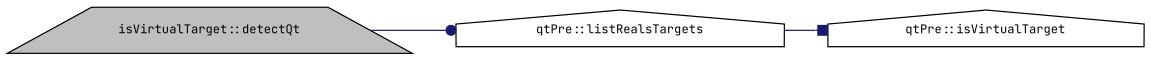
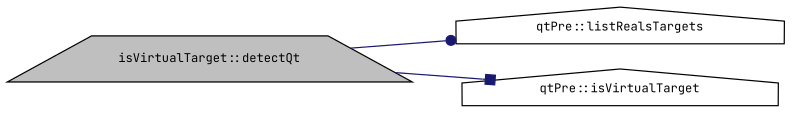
edge "qtPre::listRealsTargets" -> "qtPre::isVirtualTarget": now "isVirtualTarget::detectQt" -> "qtPre::isVirtualTarget"
